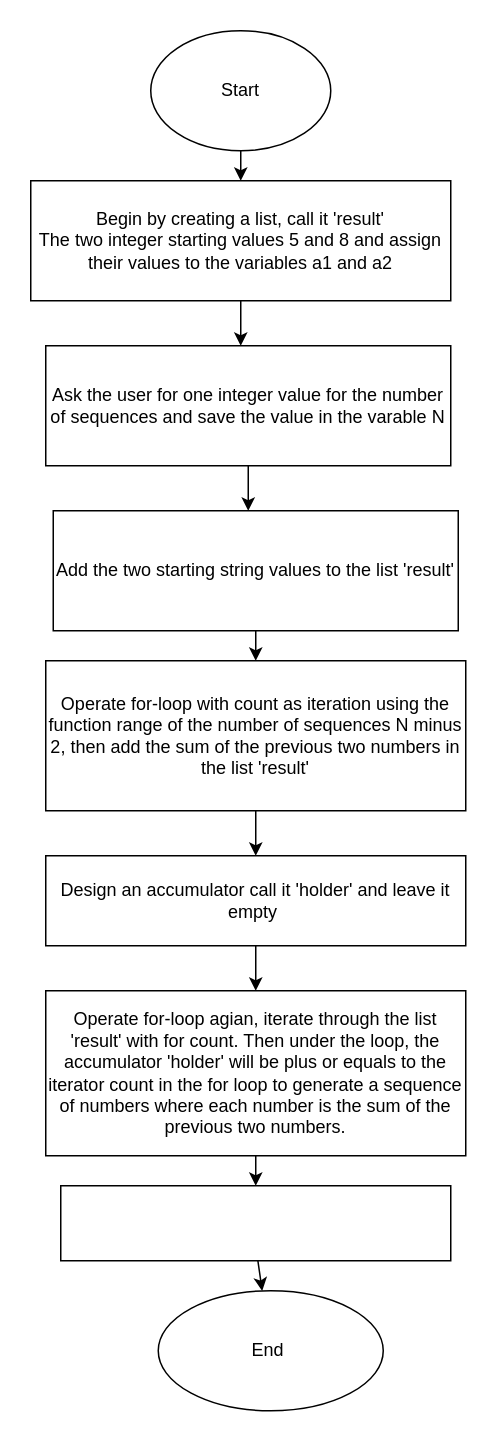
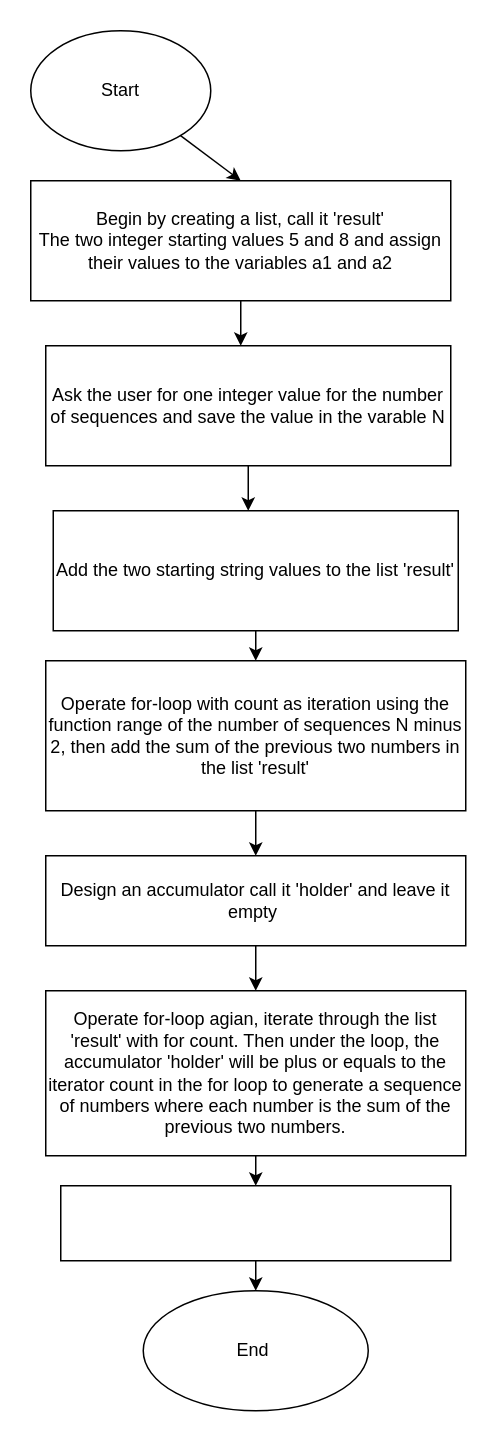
node "Start": moved (241, 91) -> (121, 91)
node "End": moved (271, 1351) -> (256, 1351)
